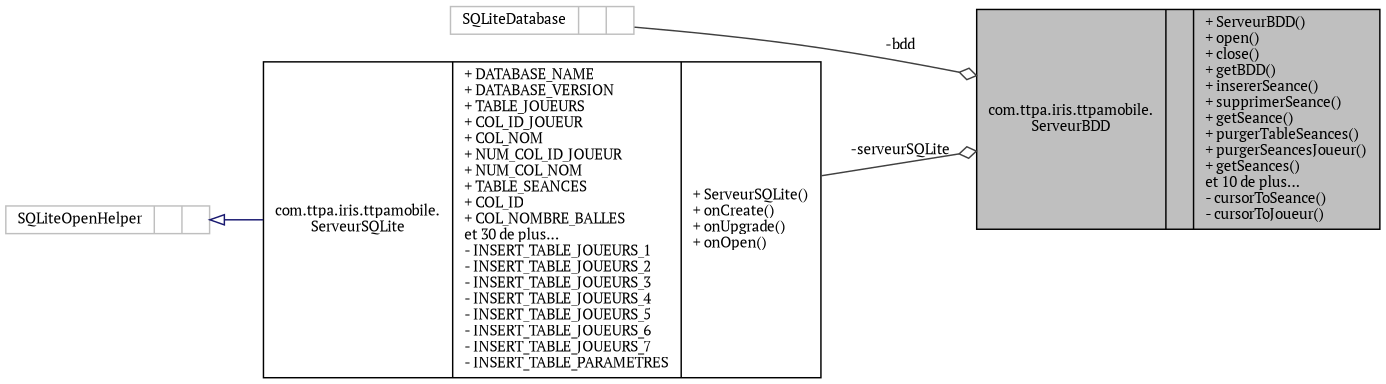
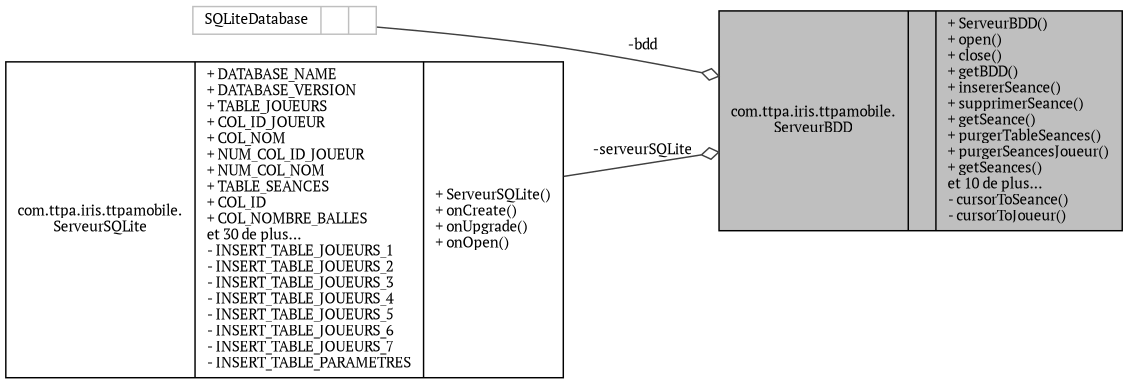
node "SQLiteOpenHelper": removed
